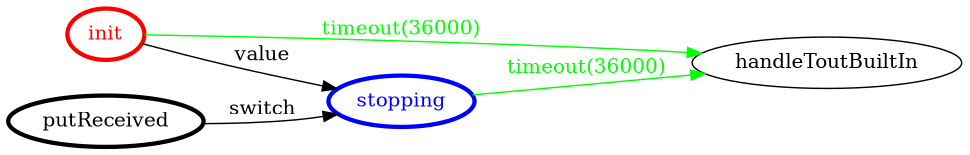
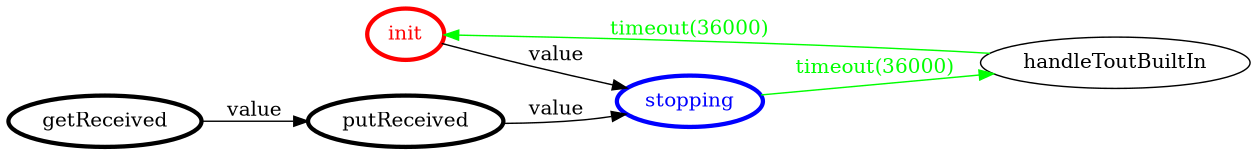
edge "init" -> "handleToutBuiltIn": reversed
edge "putReceived" -> "stopping": label "switch" -> "value"
node "getReceived": added
